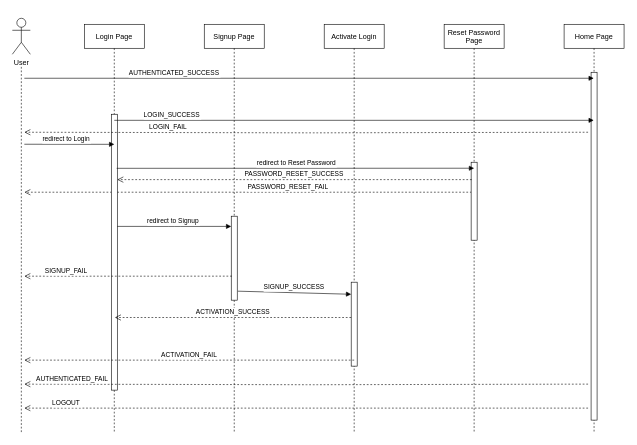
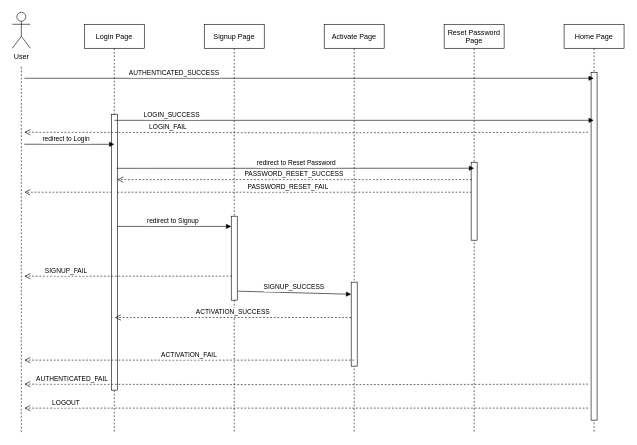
node "User": moved (21, 36) -> (21, 30)
node "Activate Login": label "Activate Login" -> "Activate Page"
